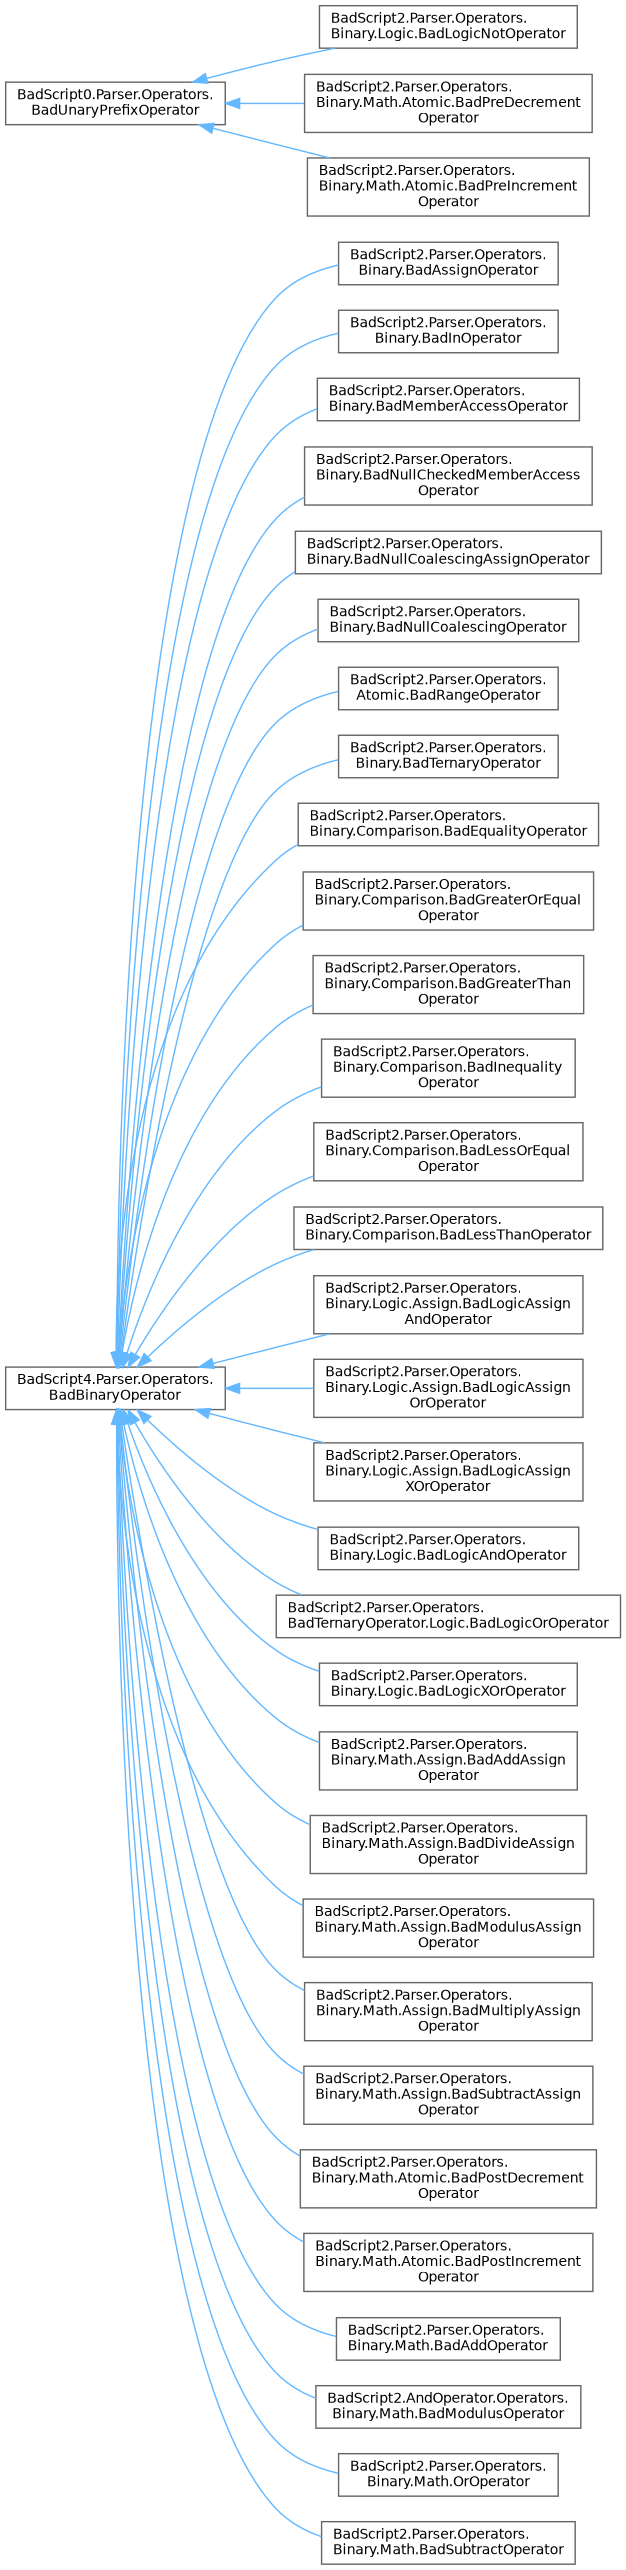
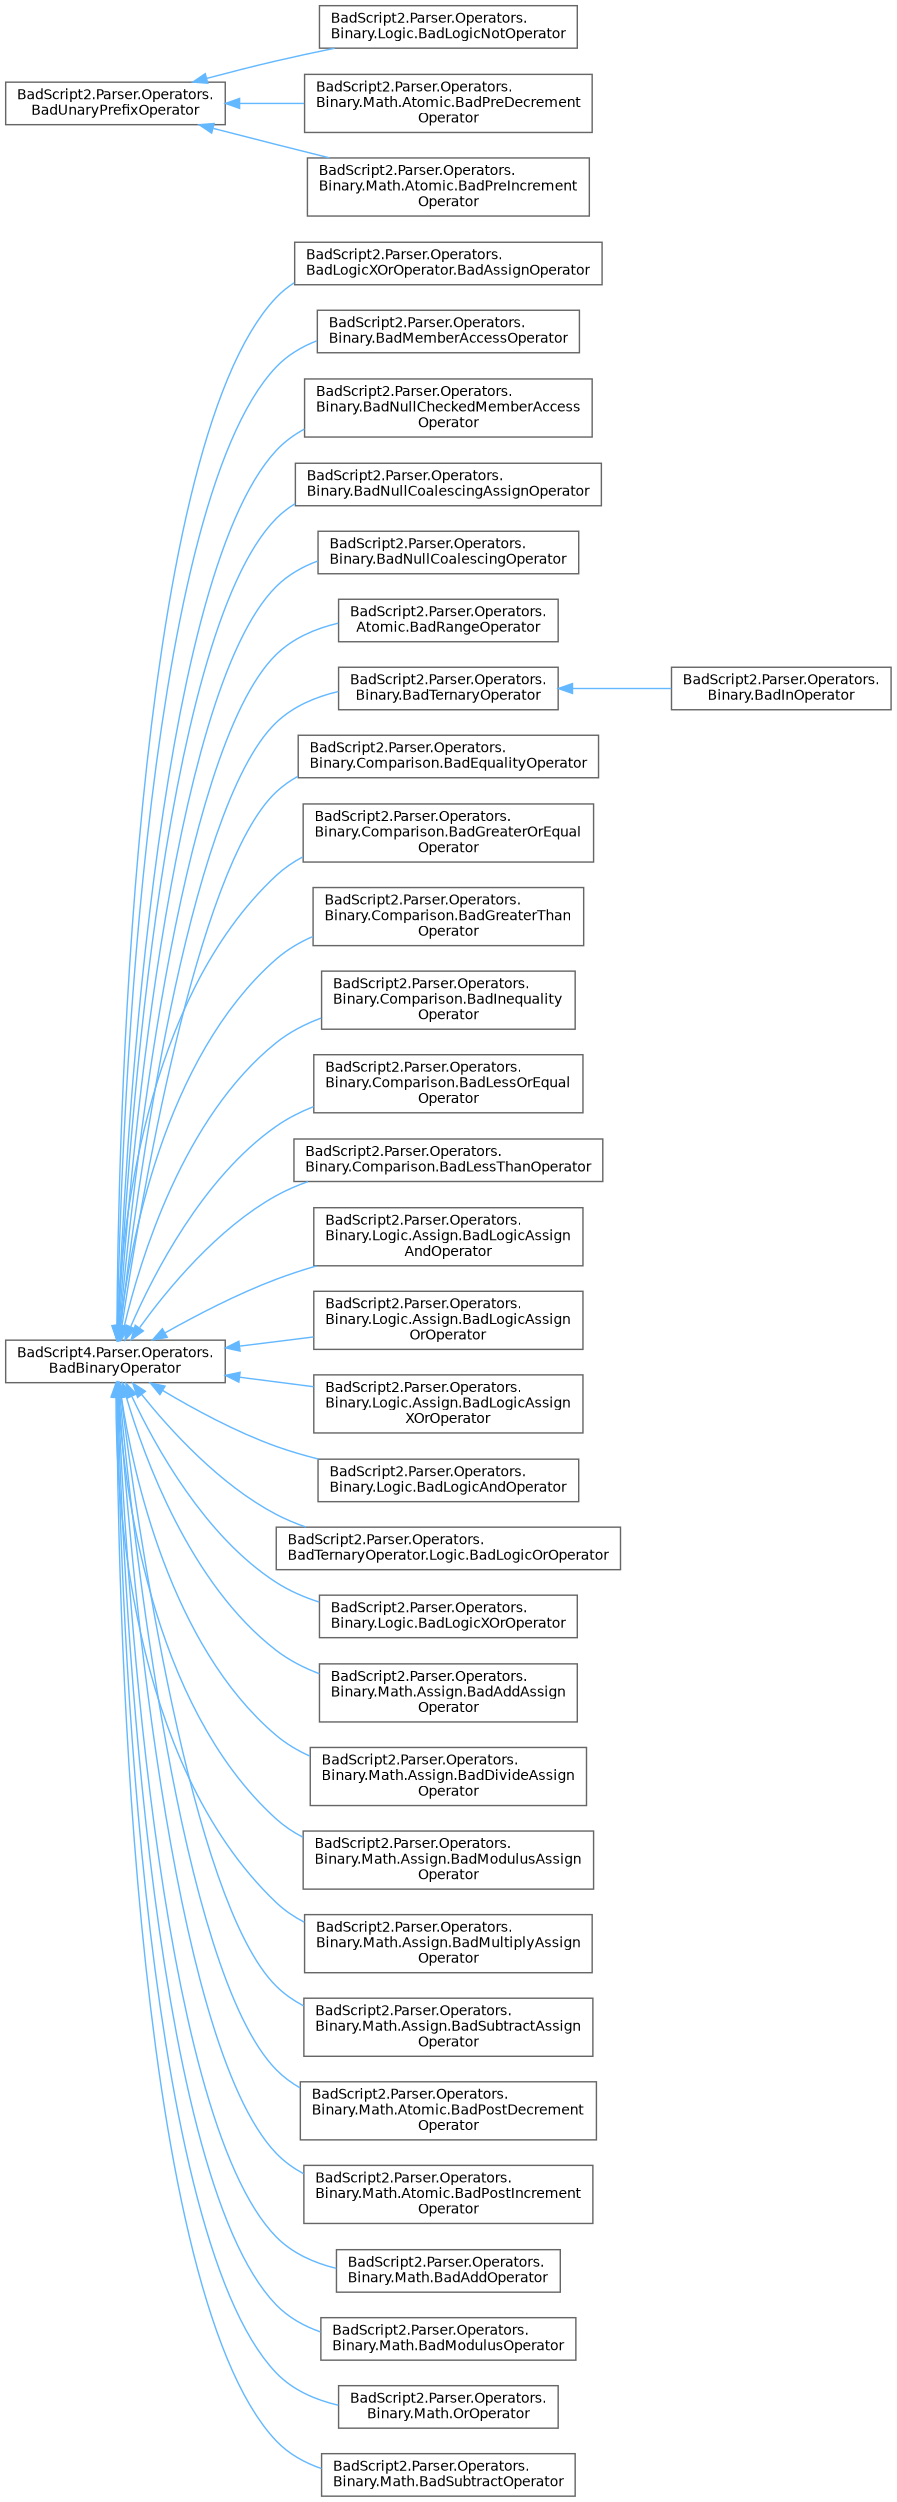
node "BadScript0.Parser.Operators. BadUnaryPrefixOperator": label "BadScript0.Parser.Operators. BadUnaryPrefixOperator" -> "BadScript2.Parser.Operators. BadUnaryPrefixOperator"
node "BadScript2.Parser.Operators. Binary.BadAssignOperator": label "BadScript2.Parser.Operators. Binary.BadAssignOperator" -> "BadScript2.Parser.Operators. BadLogicXOrOperator.BadAssignOperator"
edge "BadScript2.Parser.Operators. Binary.BadInOperator" -> "BadScript4.Parser.Operators. BadBinaryOperator": now "BadScript2.Parser.Operators. Binary.BadInOperator" -> "BadScript2.Parser.Operators. Binary.BadTernaryOperator"
node "BadScript2.AndOperator.Operators. Binary.Math.BadModulusOperator": label "BadScript2.AndOperator.Operators. Binary.Math.BadModulusOperator" -> "BadScript2.Parser.Operators. Binary.Math.BadModulusOperator"
